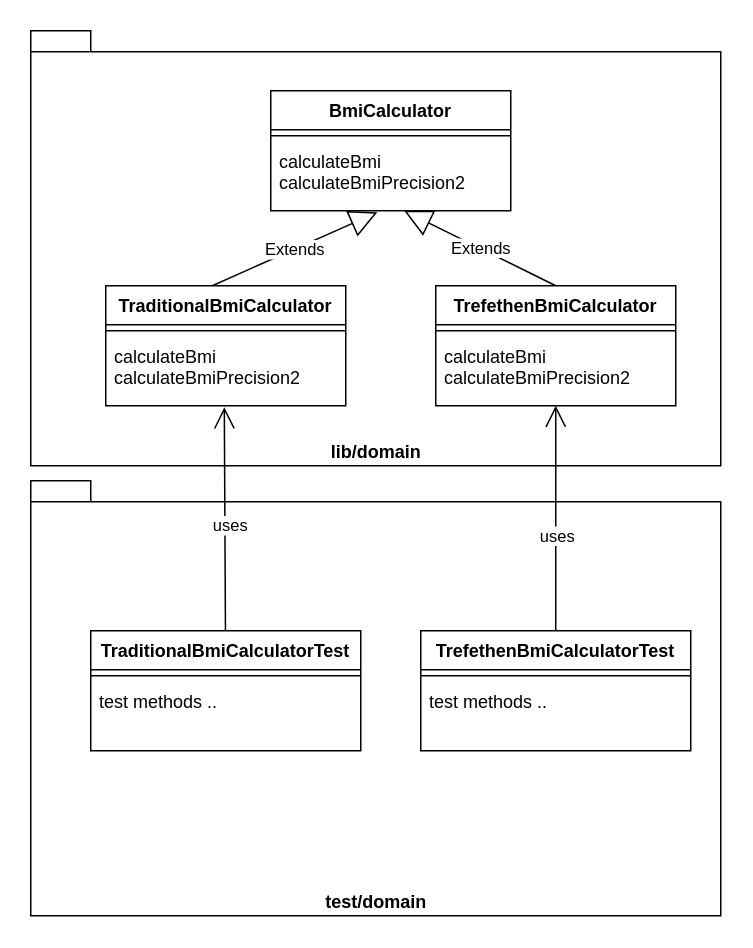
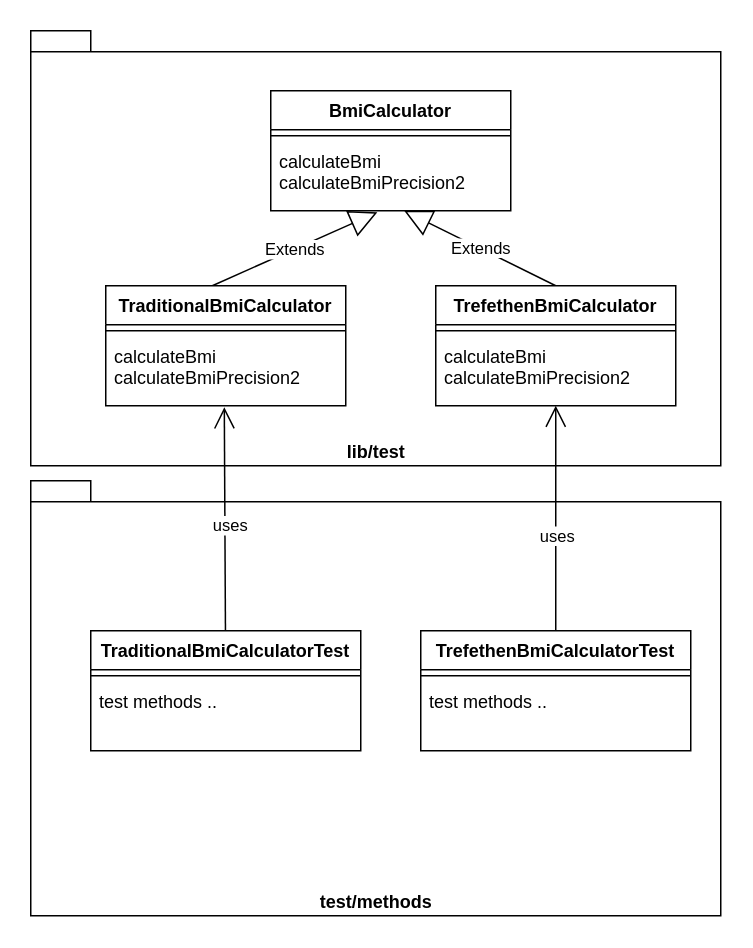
node "lib/domain": label "lib/domain" -> "lib/test"
node "test/domain": label "test/domain" -> "test/methods"
